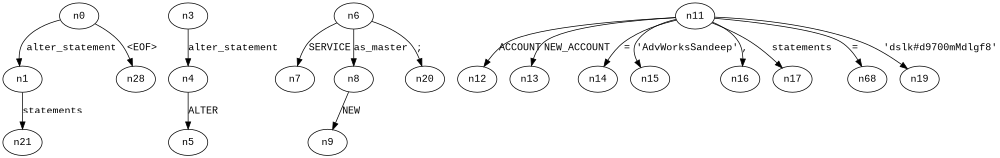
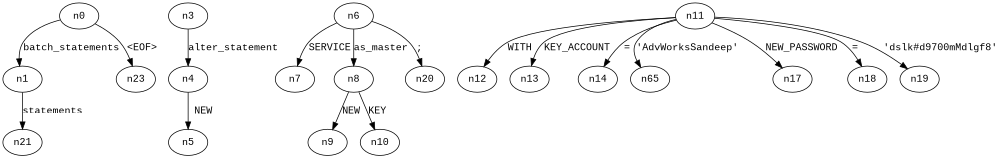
edge "n0" -> "n1": label "alter_statement" -> "batch_statements"
edge "n11" -> "n12": label "ACCOUNT" -> "WITH"
edge "n11" -> "n13": label "NEW_ACCOUNT" -> "KEY_ACCOUNT"
edge "n11" -> "n17": label "statements" -> "NEW_PASSWORD"
node "n28": label "n28" -> "n23"
node "n15": label "n15" -> "n65"
node "n16": removed
node "n68": label "n68" -> "n18"
edge "n4" -> "n5": label "ALTER" -> "NEW"
node "n10": added
